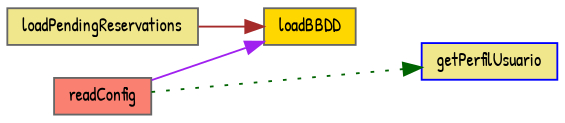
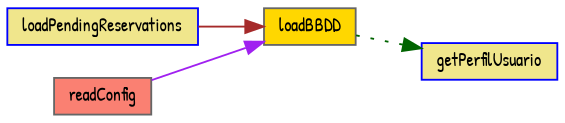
node "loadPendingReservations": color gray40 -> blue
edge "readConfig" -> "getPerfilUsuario": now "loadBBDD" -> "getPerfilUsuario"
